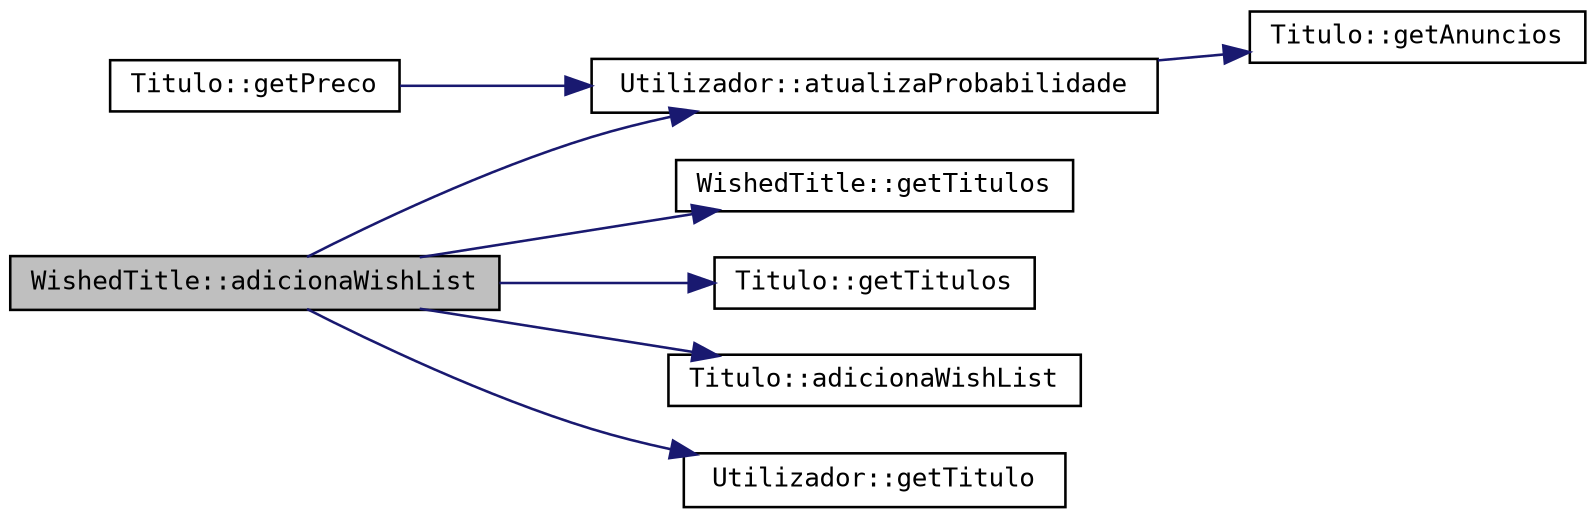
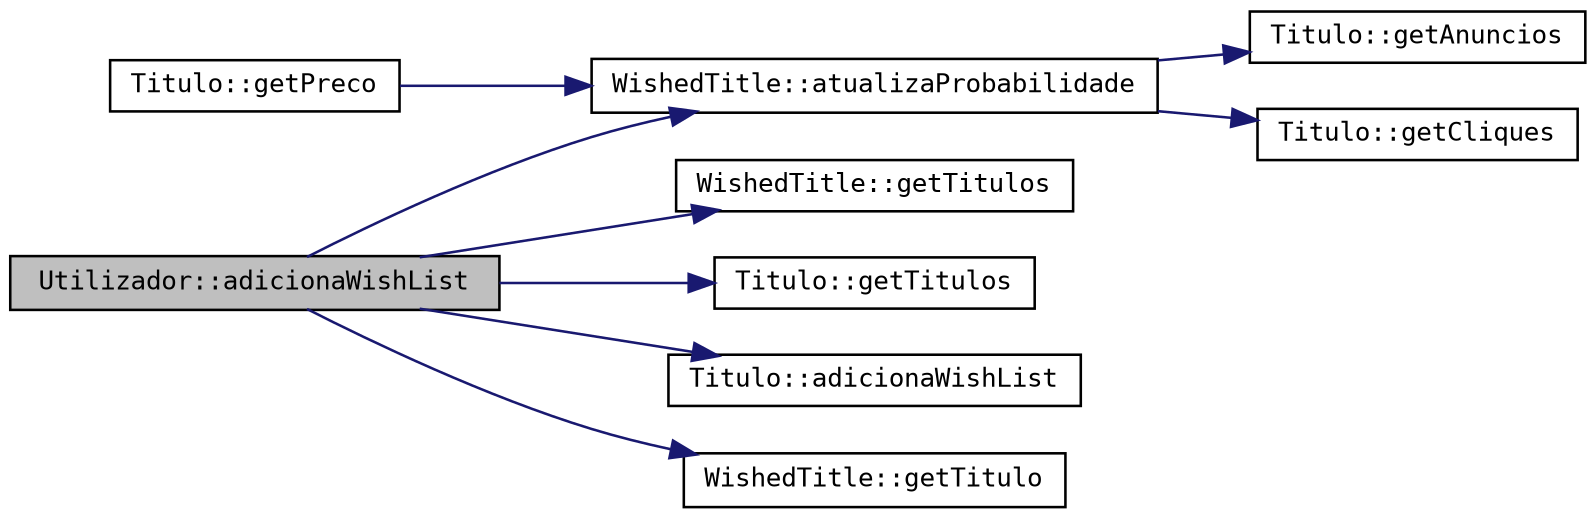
node "Utilizador::atualizaProbabilidade": label "Utilizador::atualizaProbabilidade" -> "WishedTitle::atualizaProbabilidade"
node "Titulo::getCliques": added
node "WishedTitle::adicionaWishList": label "WishedTitle::adicionaWishList" -> "Utilizador::adicionaWishList"
node "Utilizador::getTitulo": label "Utilizador::getTitulo" -> "WishedTitle::getTitulo"
